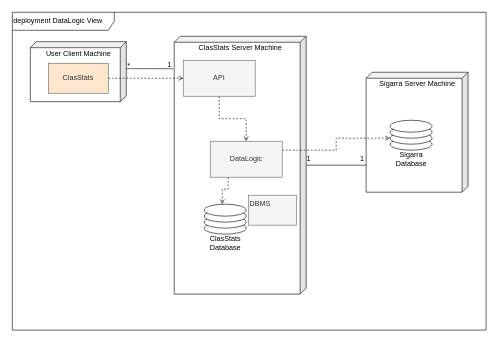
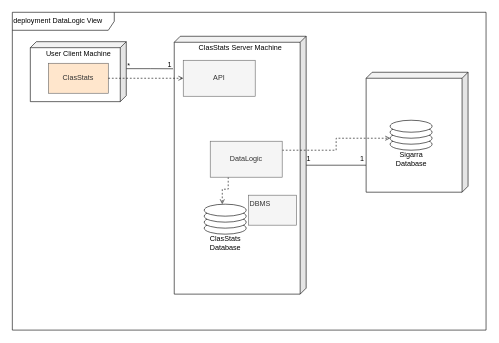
node "Sigarra Server Machine": removed
edge "API" -> "DataLogic": removed
